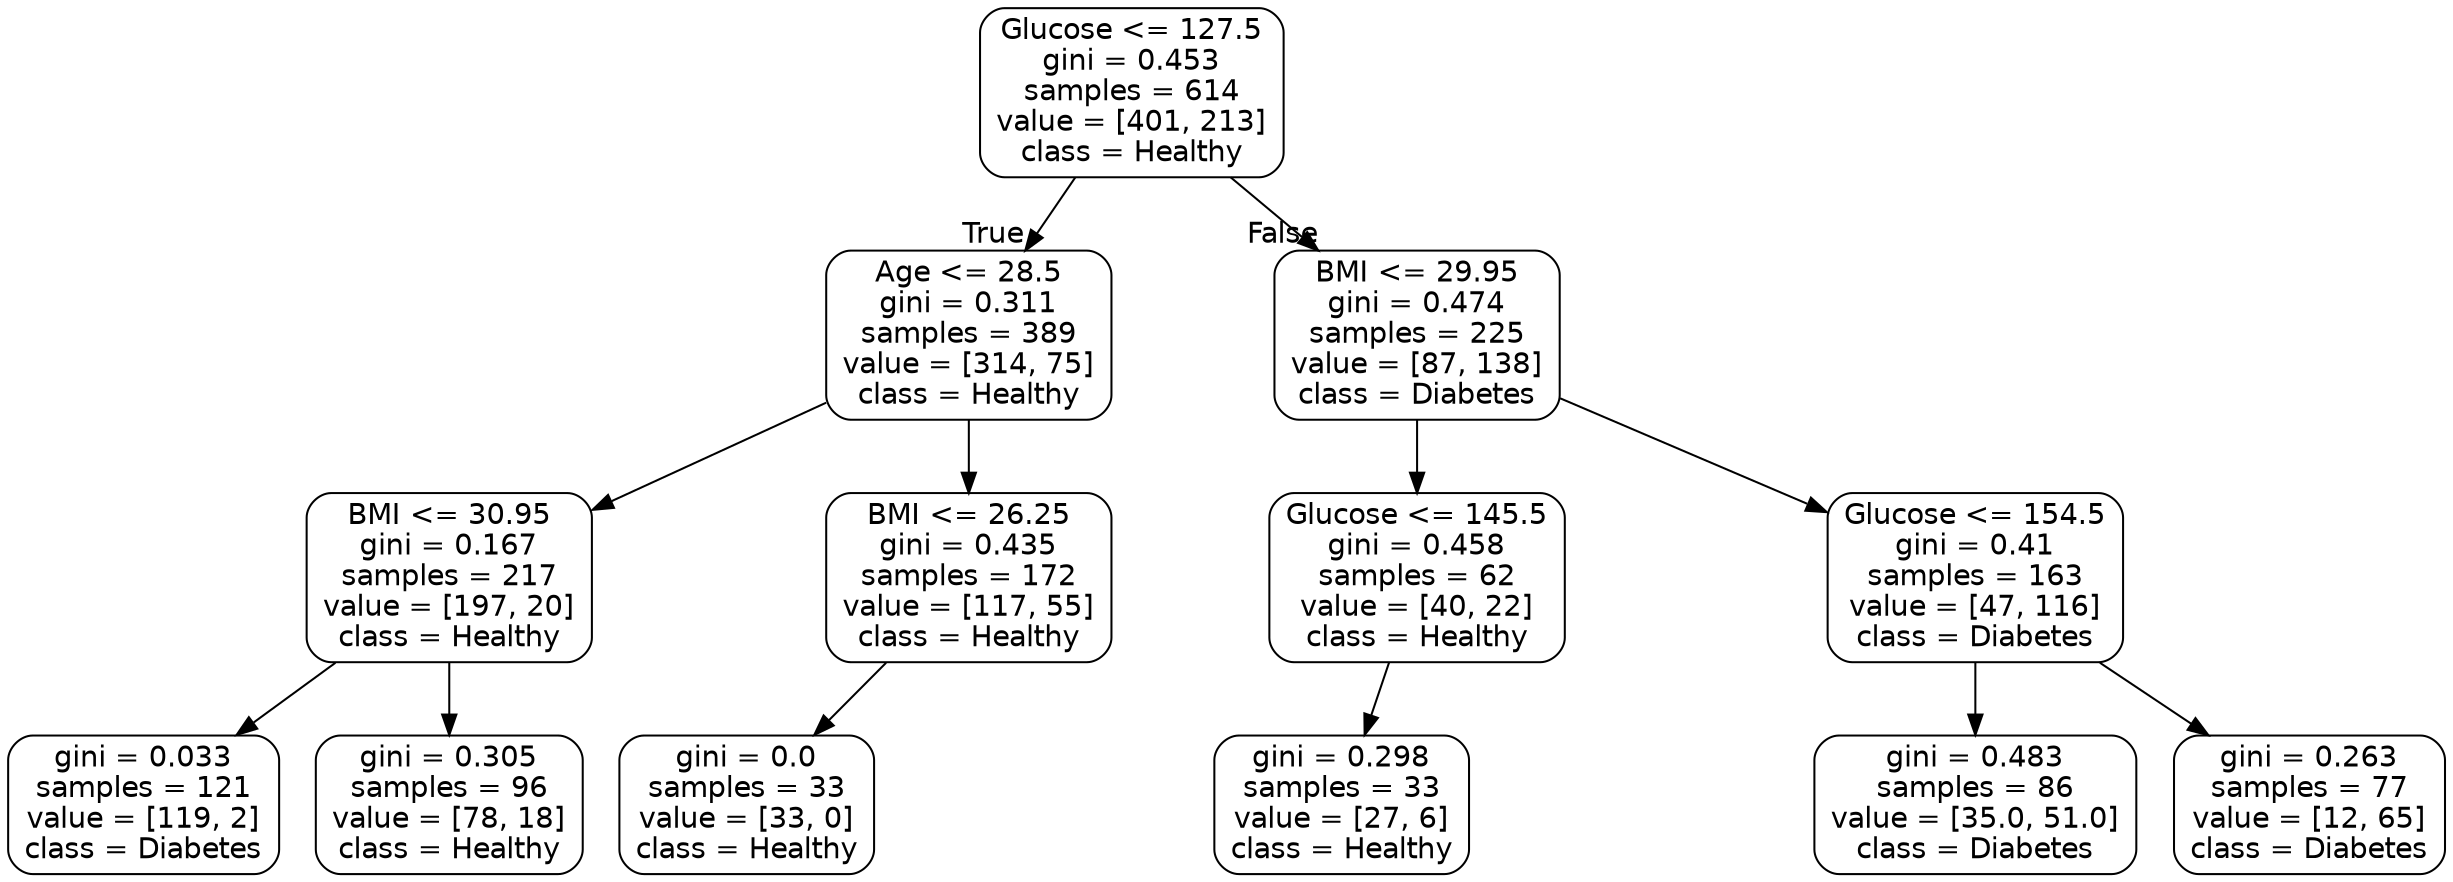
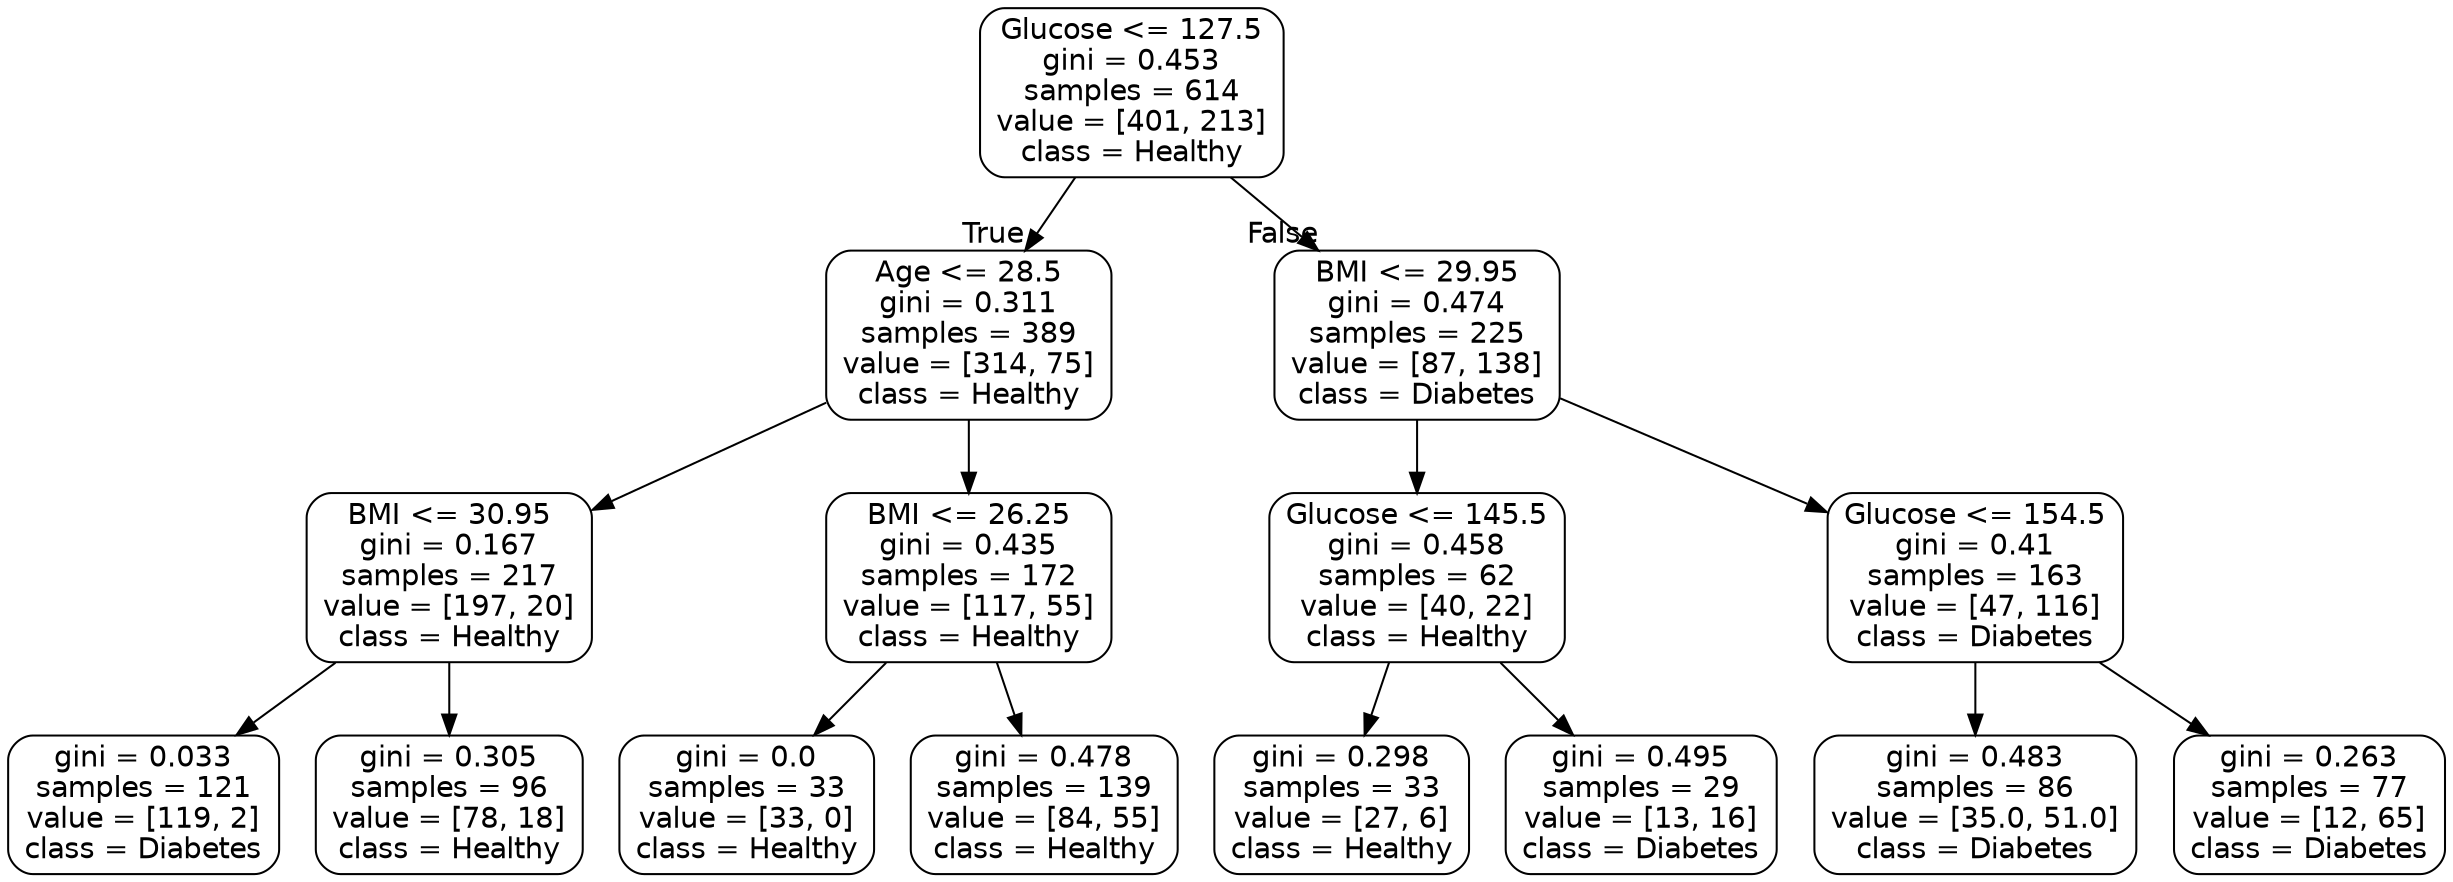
node "gini = 0.478 samples = 139 value = [84, 55] class = Healthy": added
node "gini = 0.495 samples = 29 value = [13, 16] class = Diabetes": added
